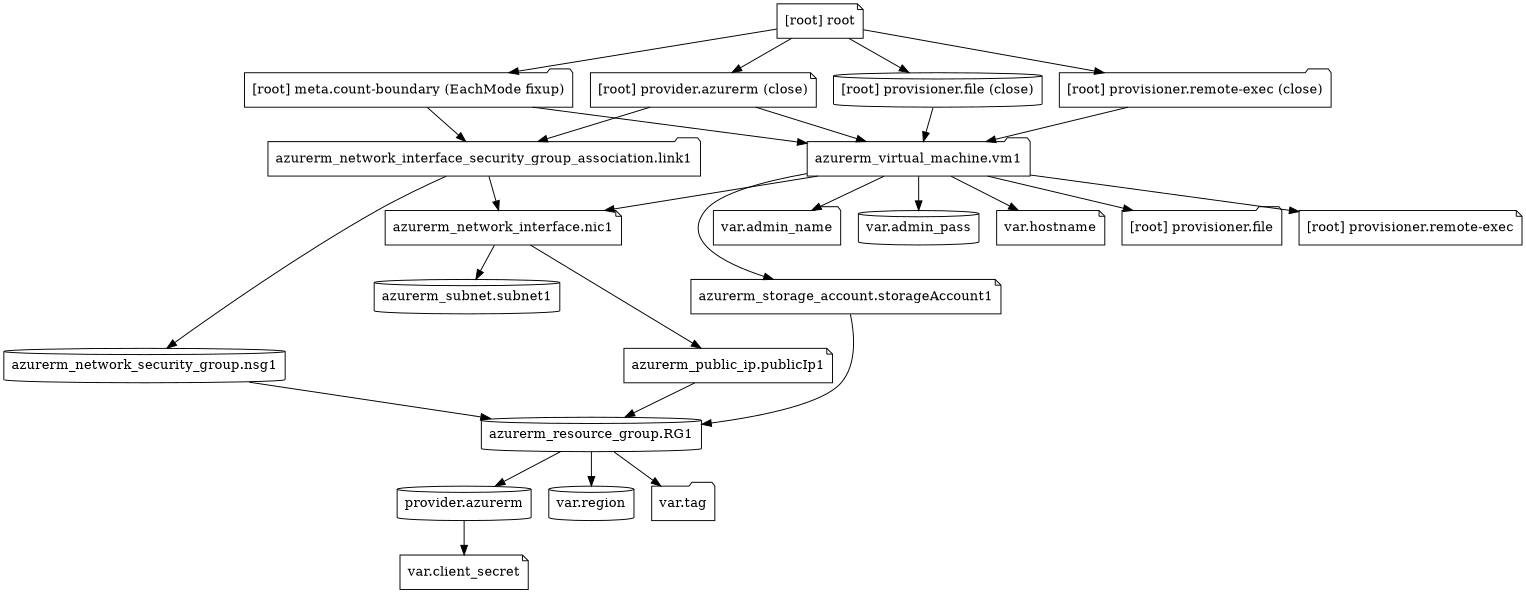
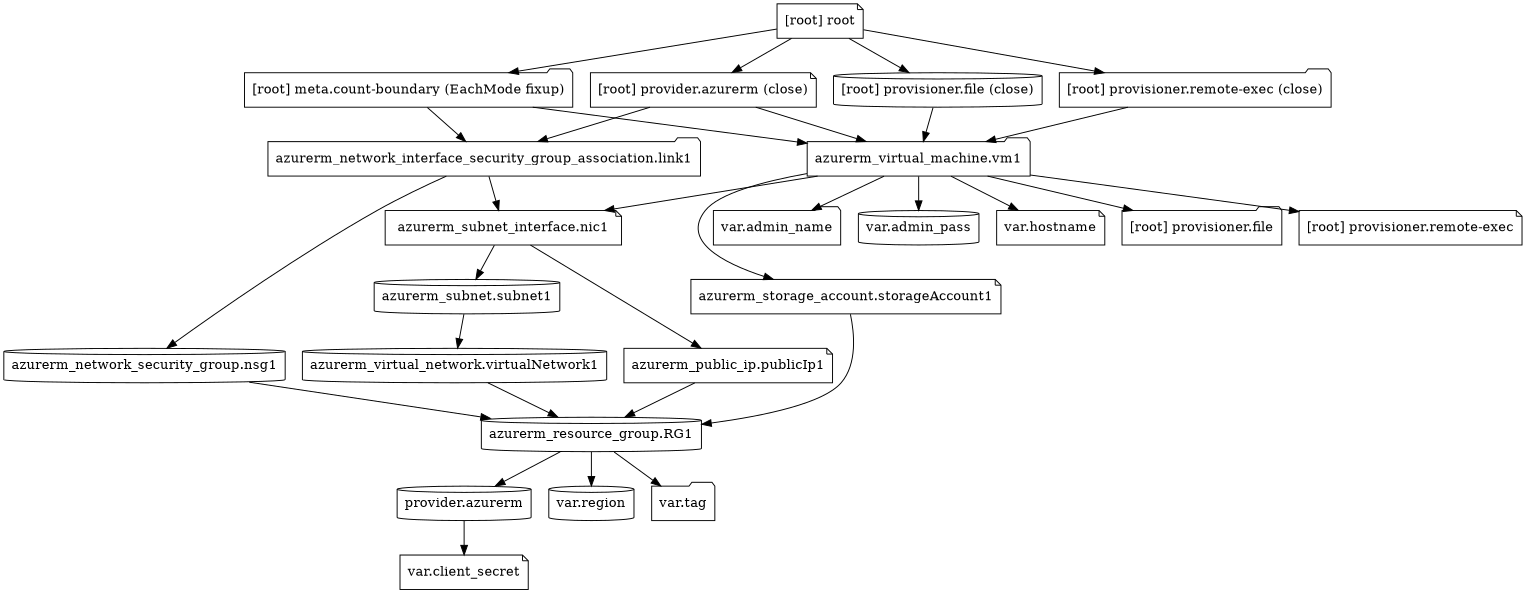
node "azurerm_network_interface.nic1": label "azurerm_network_interface.nic1" -> "azurerm_subnet_interface.nic1"
node "azurerm_virtual_network.virtualNetwork1": added
